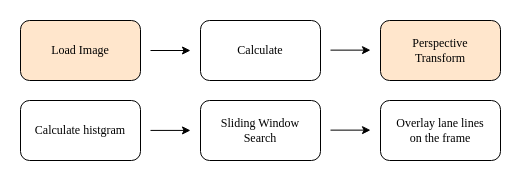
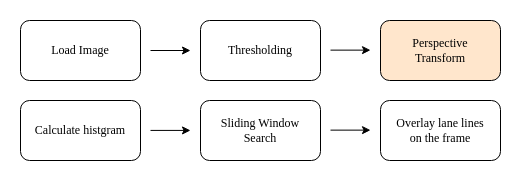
node "Load Image": fillcolor #ffe6cc -> #ffffff
node "Calculate": label "Calculate" -> "Thresholding"
